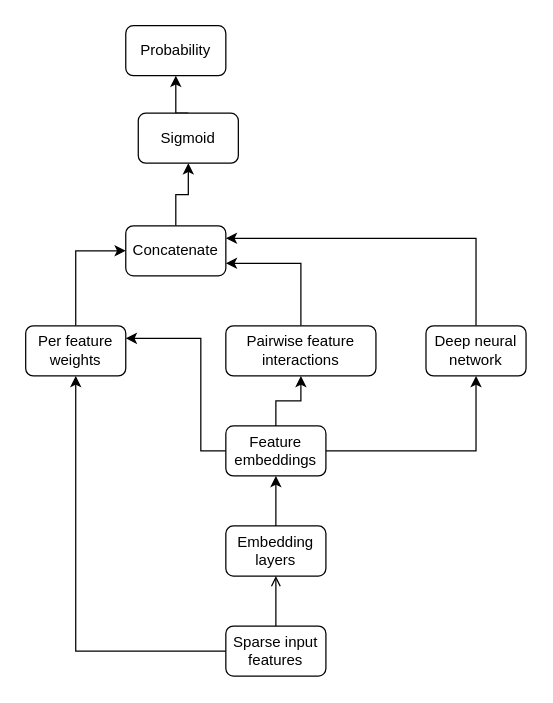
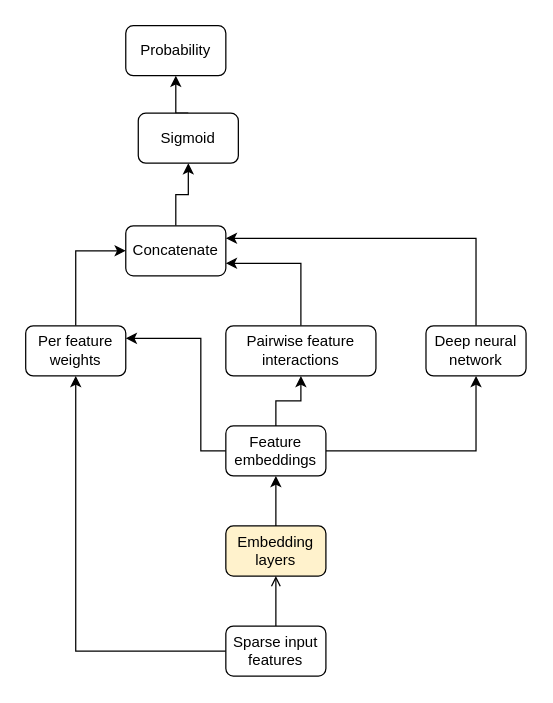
node "Embedding layers": fillcolor #ffffff -> #fff2cc
